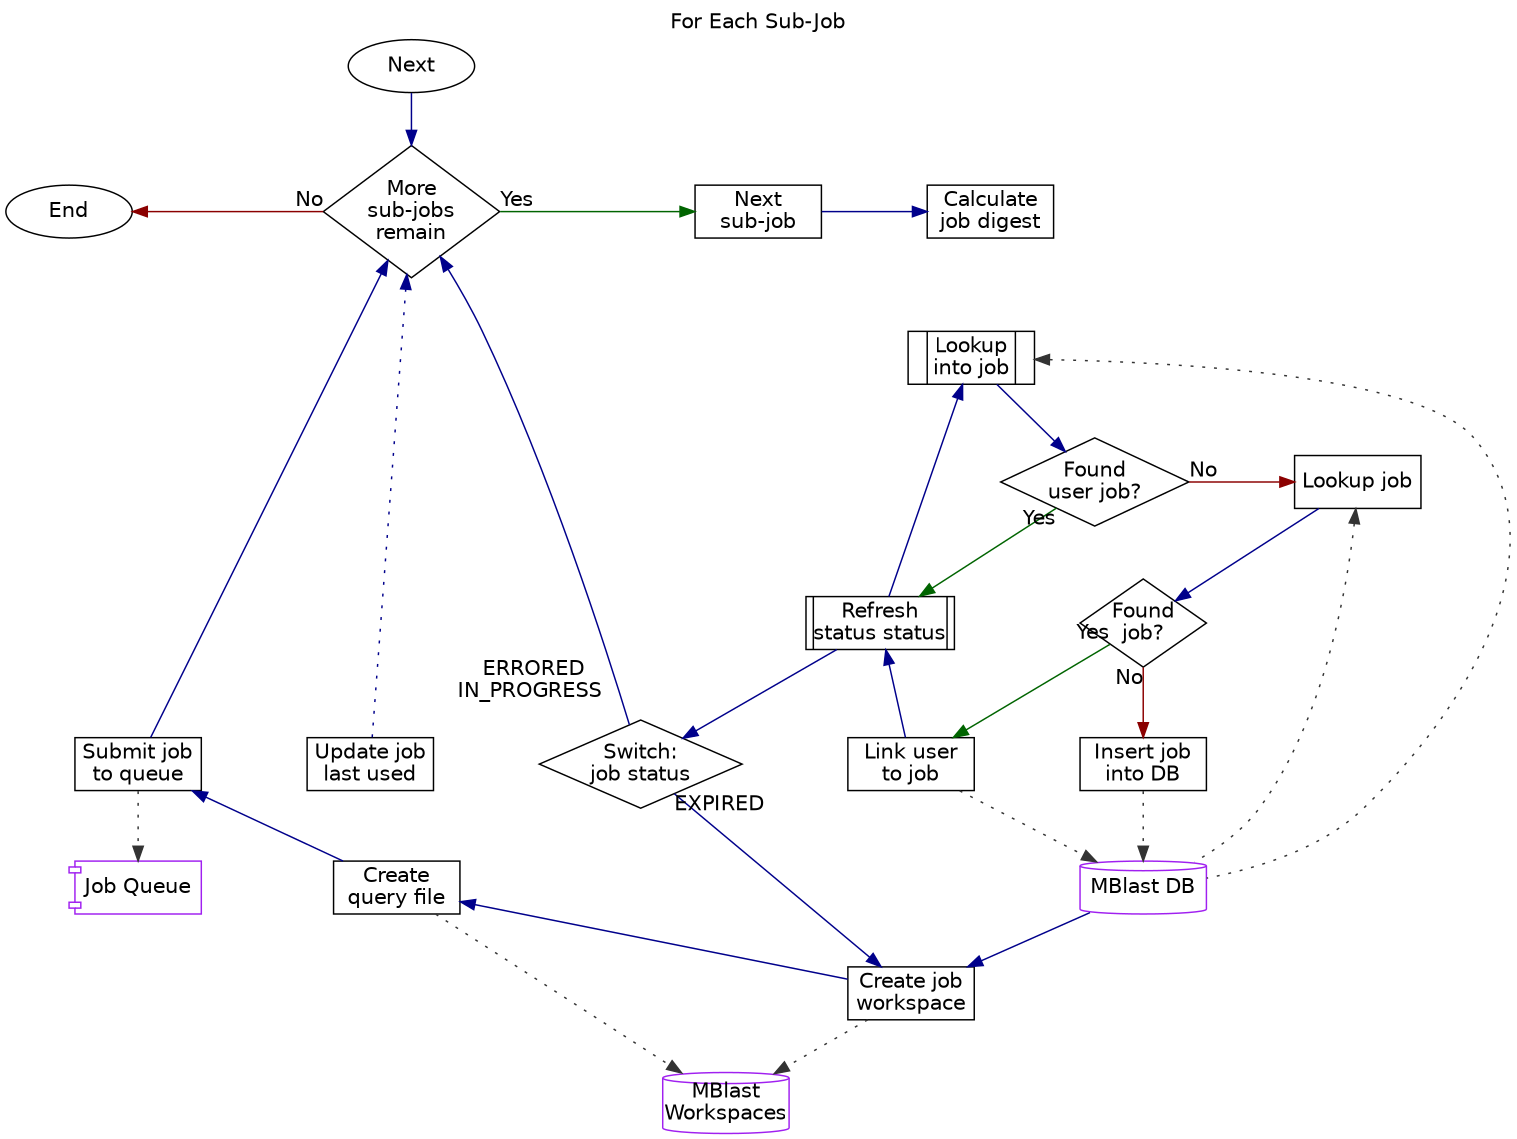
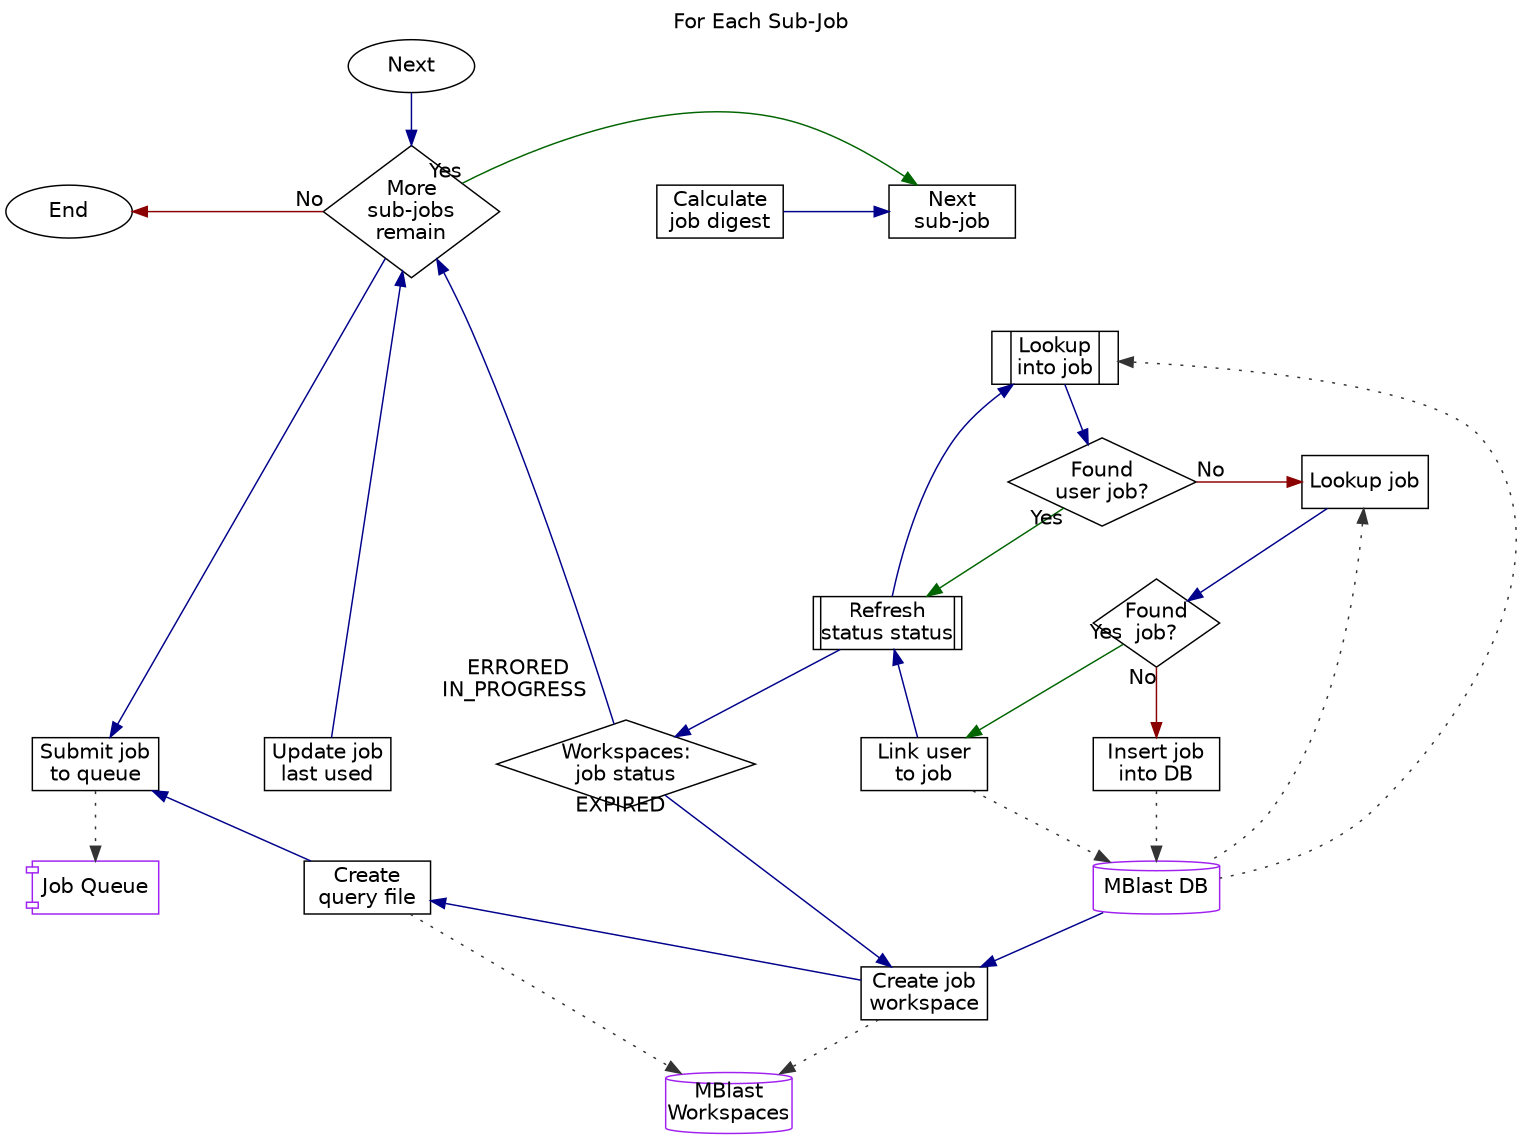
edge "Next sub-job" -> "Calculate job digest": reversed
edge "Submit job to queue" -> "More sub-jobs remain": reversed
edge "Update job last used" -> "More sub-jobs remain": style dotted -> solid
node "Switch: job status": label "Switch: job status" -> "Workspaces: job status"
